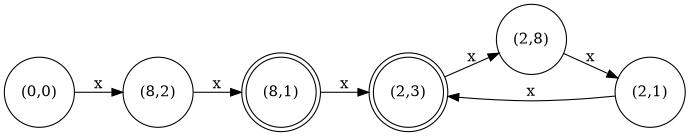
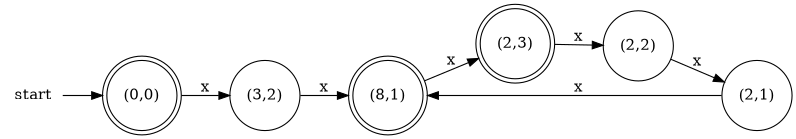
node "(2,8)": label "(2,8)" -> "(2,2)"
node "(0,0)": shape circle -> doublecircle
node "(8,2)": label "(8,2)" -> "(3,2)"
node "start": added
edge "(2,1)" -> "(2,3)": now "(2,1)" -> "(8,1)"
